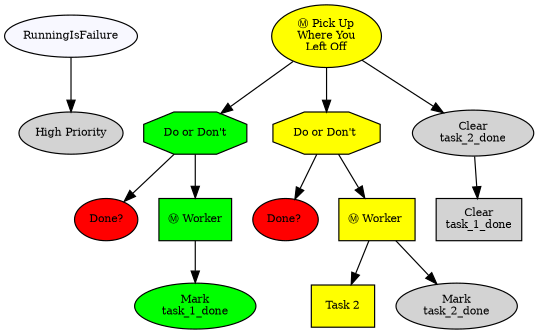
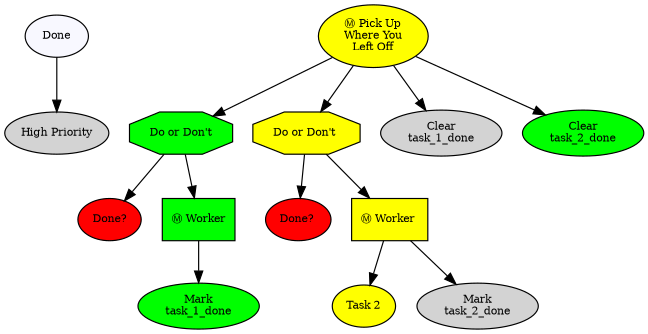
node "RunningIsFailure": label "RunningIsFailure" -> "Done"
node "Clear task_2_done": fillcolor lightgray -> green
edge "Clear task_2_done" -> "Clear task_1_done": now "Ⓜ Pick Up Where You Left Off" -> "Clear task_1_done"
node "Clear task_1_done": shape box -> ellipse
node "Task 2": shape box -> ellipse
